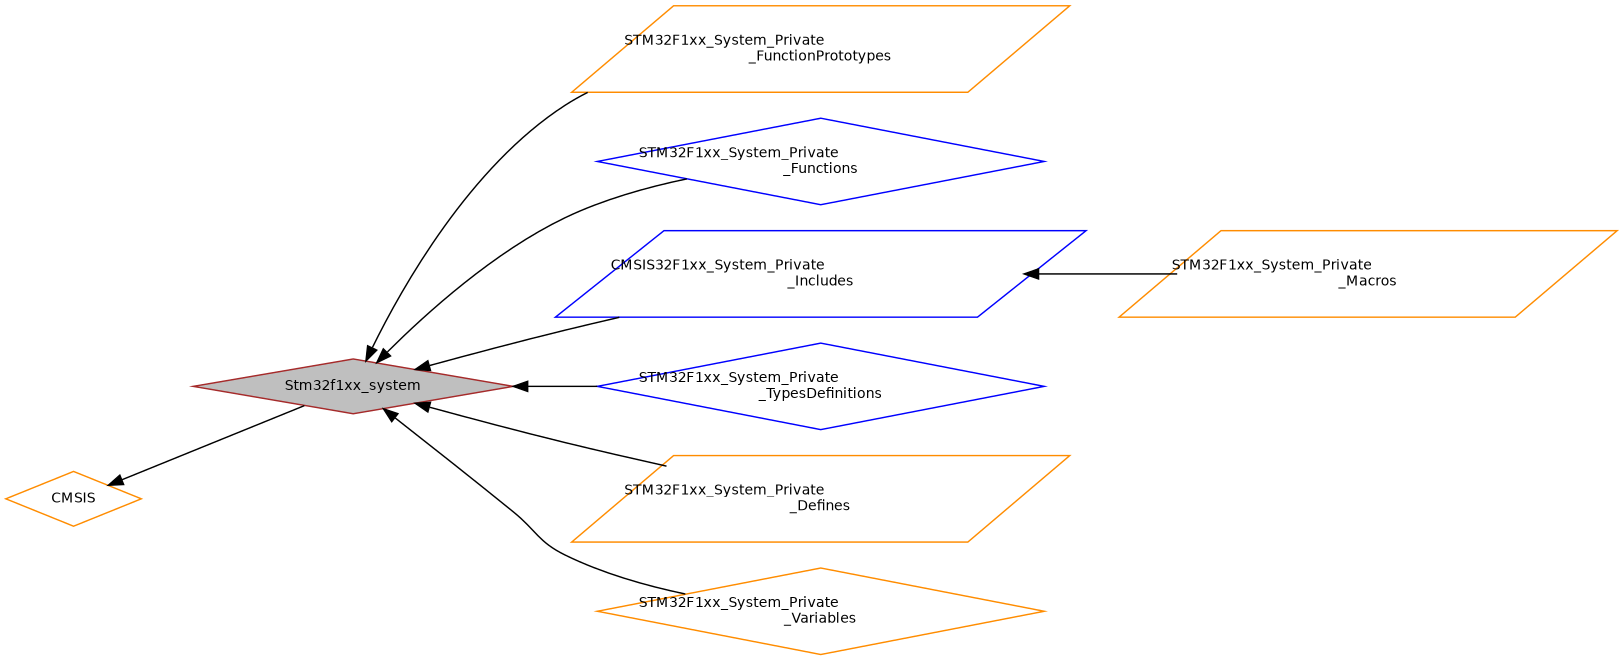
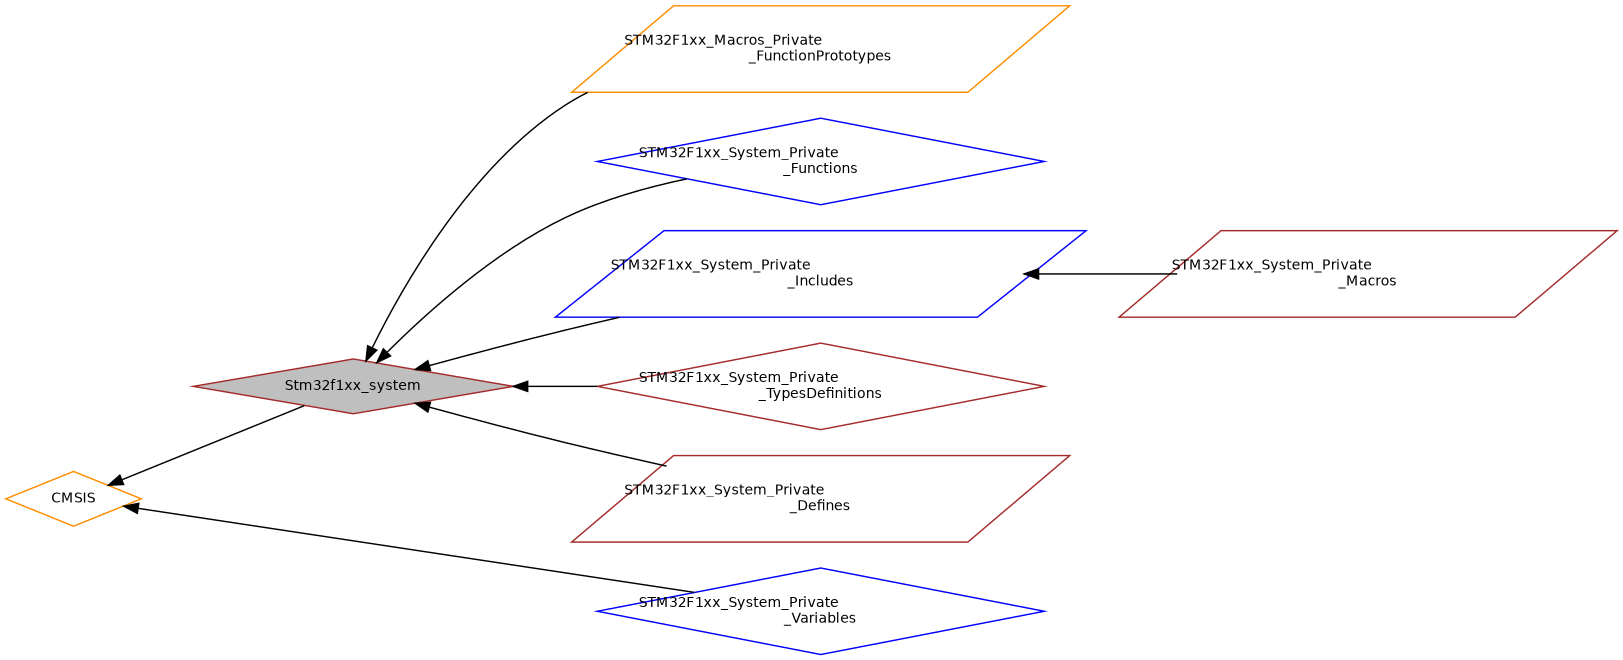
node "STM32F1xx_System_Private _FunctionPrototypes": label "STM32F1xx_System_Private _FunctionPrototypes" -> "STM32F1xx_Macros_Private _FunctionPrototypes"
node "CMSIS32F1xx_System_Private _Includes": label "CMSIS32F1xx_System_Private _Includes" -> "STM32F1xx_System_Private _Includes"
node "STM32F1xx_System_Private _Macros": color darkorange -> brown
node "STM32F1xx_System_Private _TypesDefinitions": color blue -> brown
node "STM32F1xx_System_Private _Defines": color darkorange -> brown
edge "STM32F1xx_System_Private _Variables" -> "Stm32f1xx_system": now "STM32F1xx_System_Private _Variables" -> "CMSIS"
node "STM32F1xx_System_Private _Variables": color darkorange -> blue
